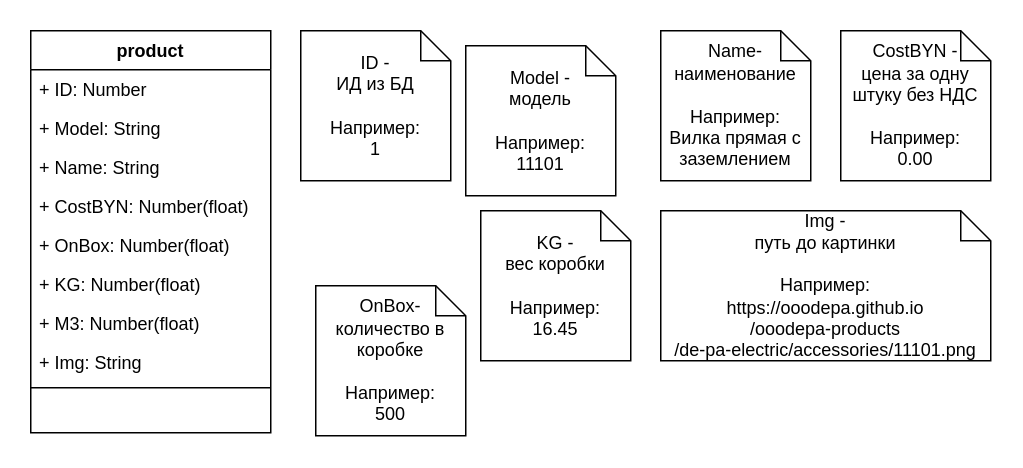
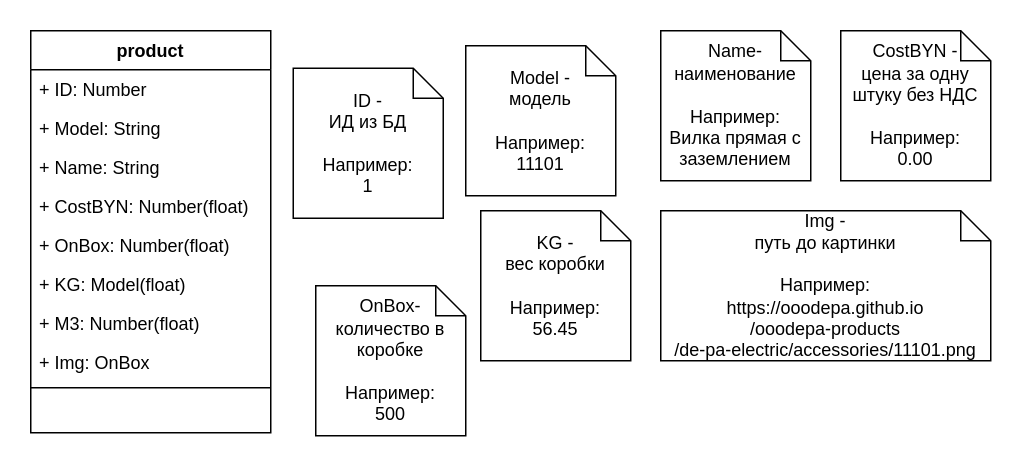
node "ID - ИД из БД Например: 1": moved (376, 106) -> (368, 143)
node "+ KG: Number(float)": label "+ KG: Number(float)" -> "+ KG: Model(float)"
node "KG - вес коробки Например: 16.45": label "KG - вес коробки Например: 16.45" -> "KG - вес коробки Например: 56.45"
node "+ Img: String": label "+ Img: String" -> "+ Img: OnBox"
